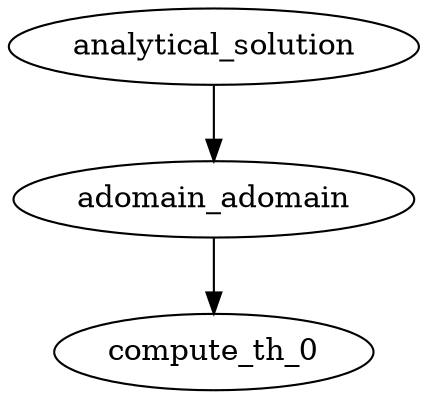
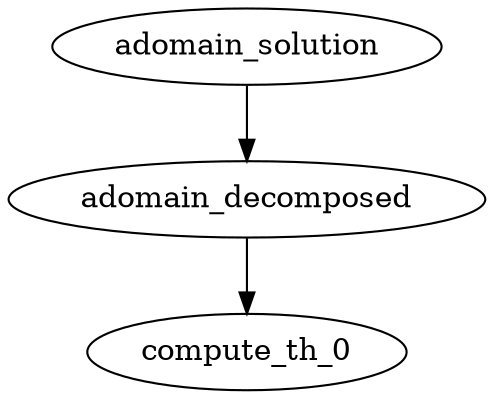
node "analytical_solution": label "analytical_solution" -> "adomain_solution"
node "adomain_adomain": label "adomain_adomain" -> "adomain_decomposed"
